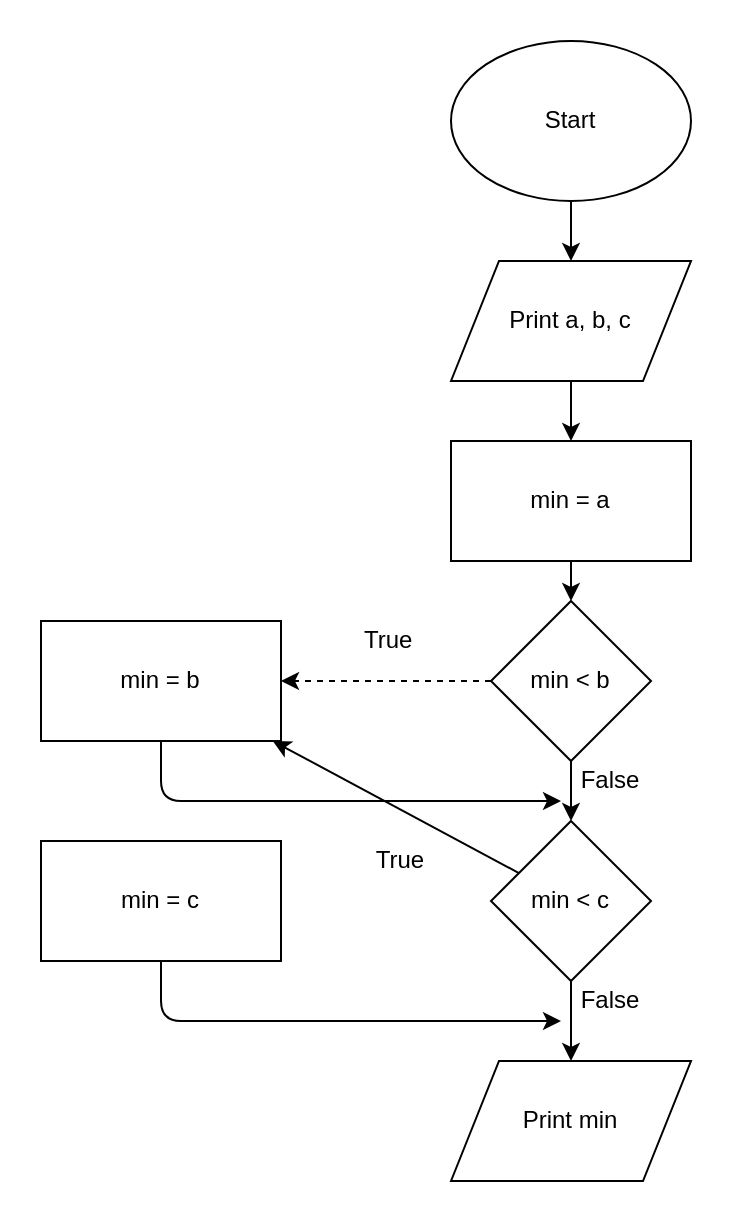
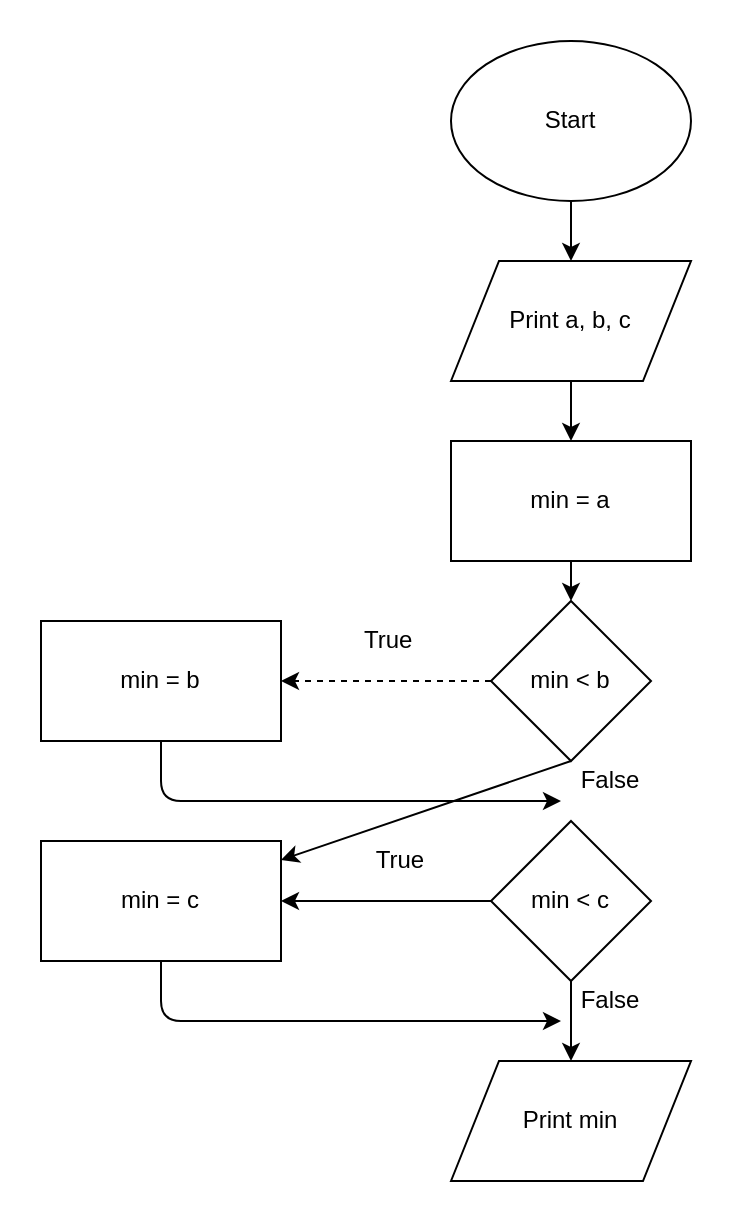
edge "min < b" -> "min < c": now "min < b" -> "min = c"
edge "min < c" -> "min = b": now "min < c" -> "min = c"
